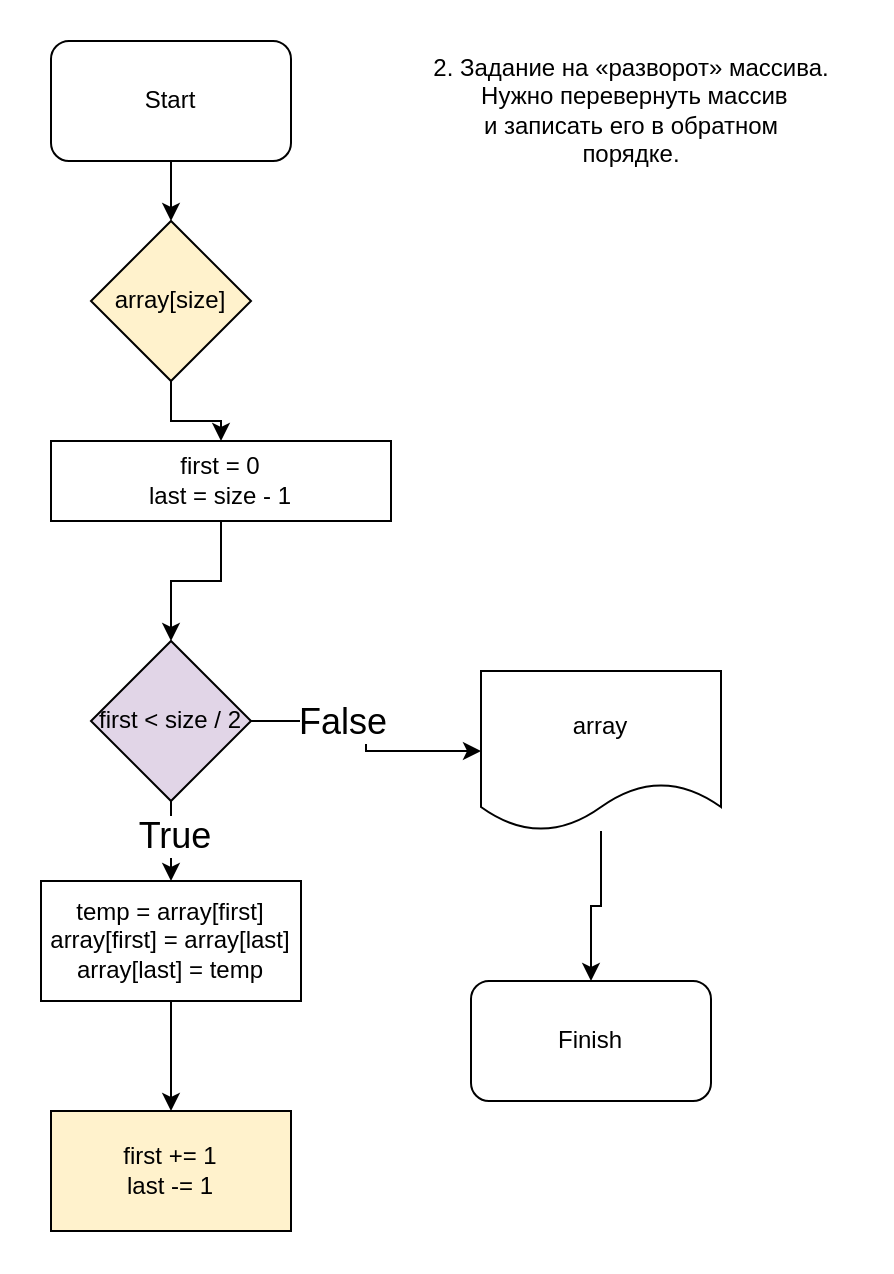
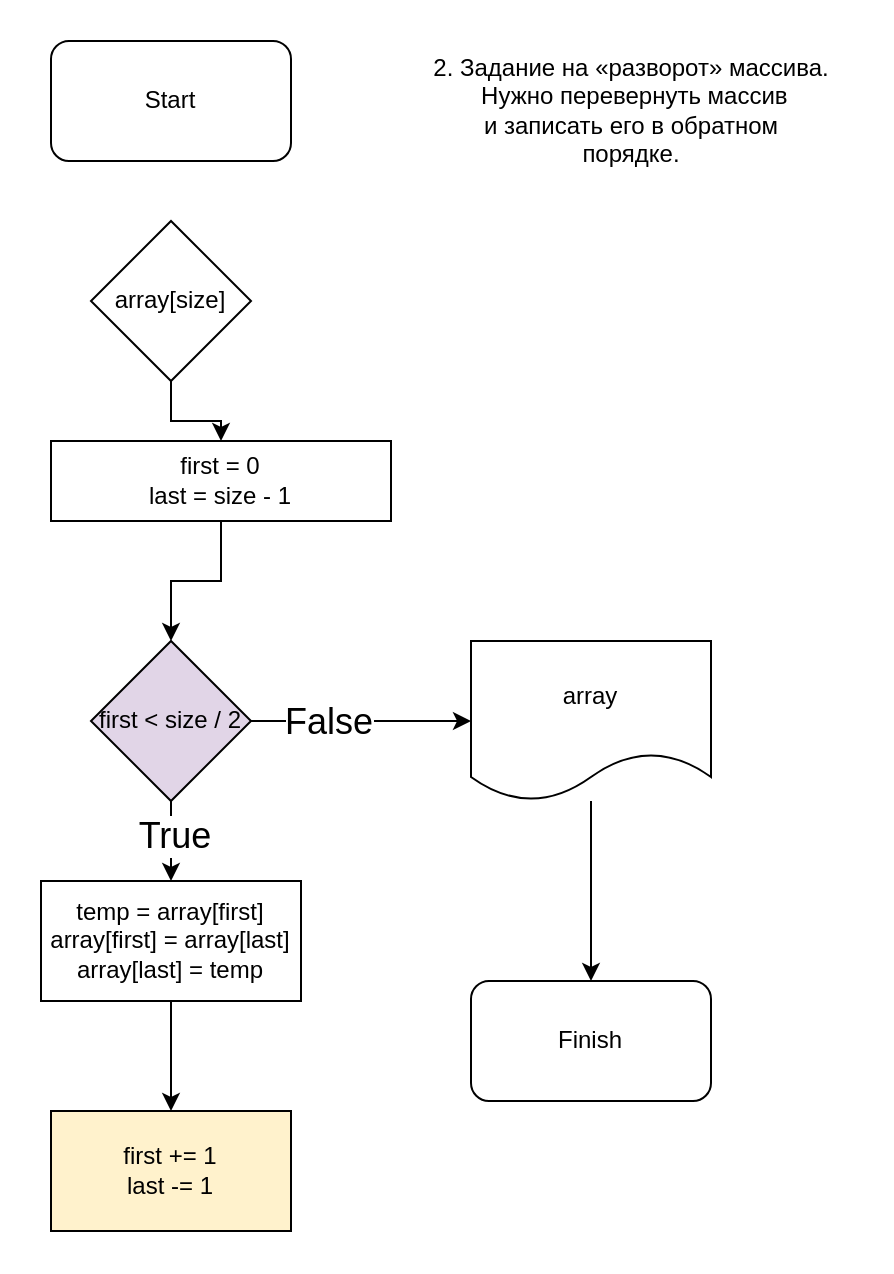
edge "Start" -> "array[size]": removed
node "array[size]": fillcolor #fff2cc -> #ffffff
node "array": moved (601, 751) -> (591, 721)
